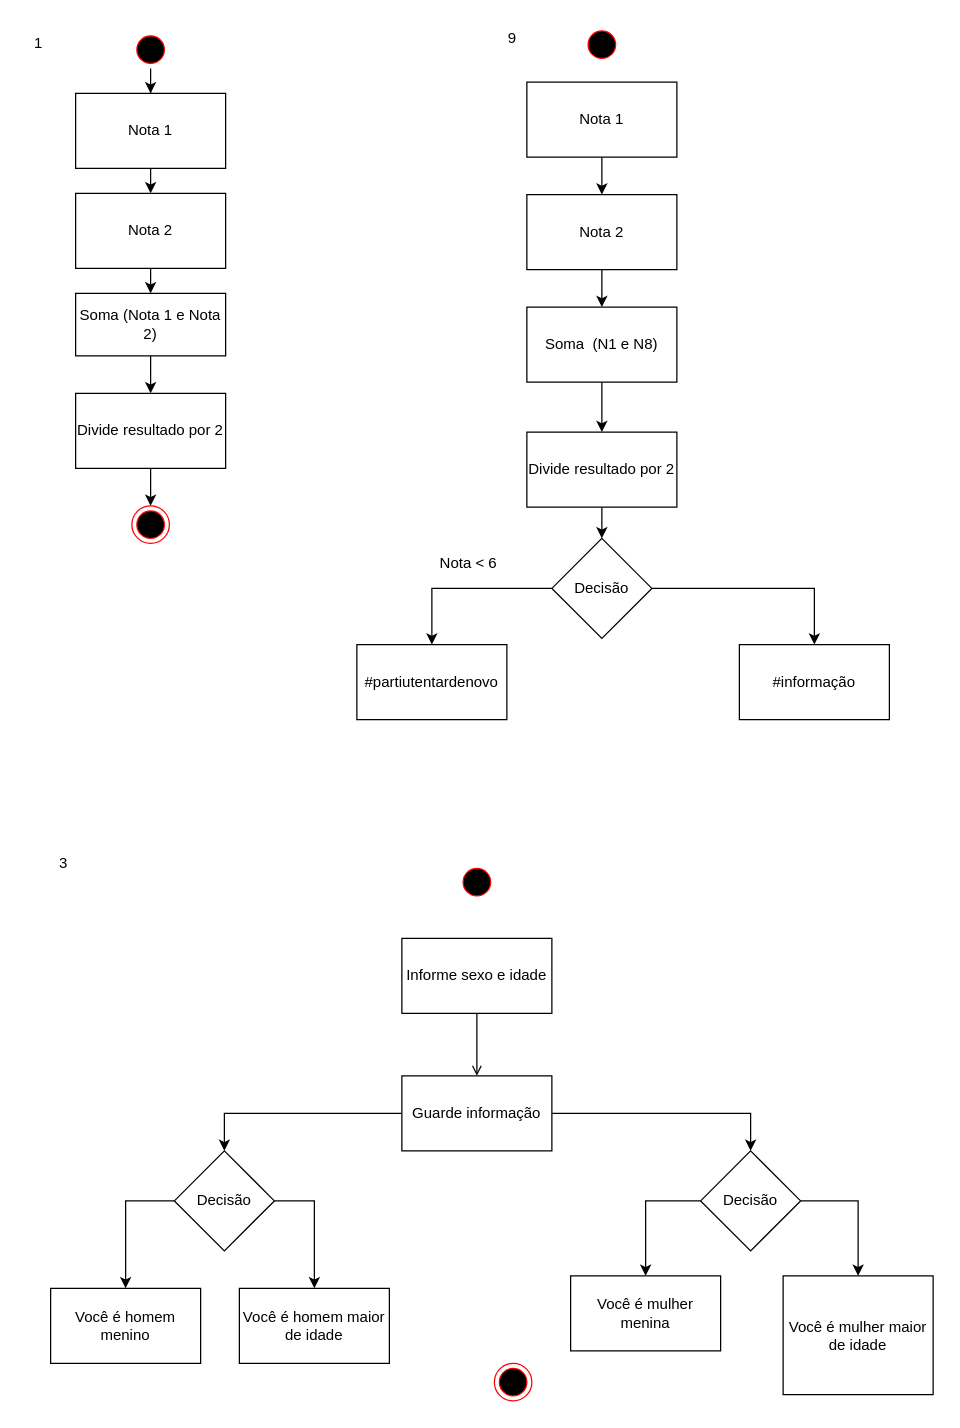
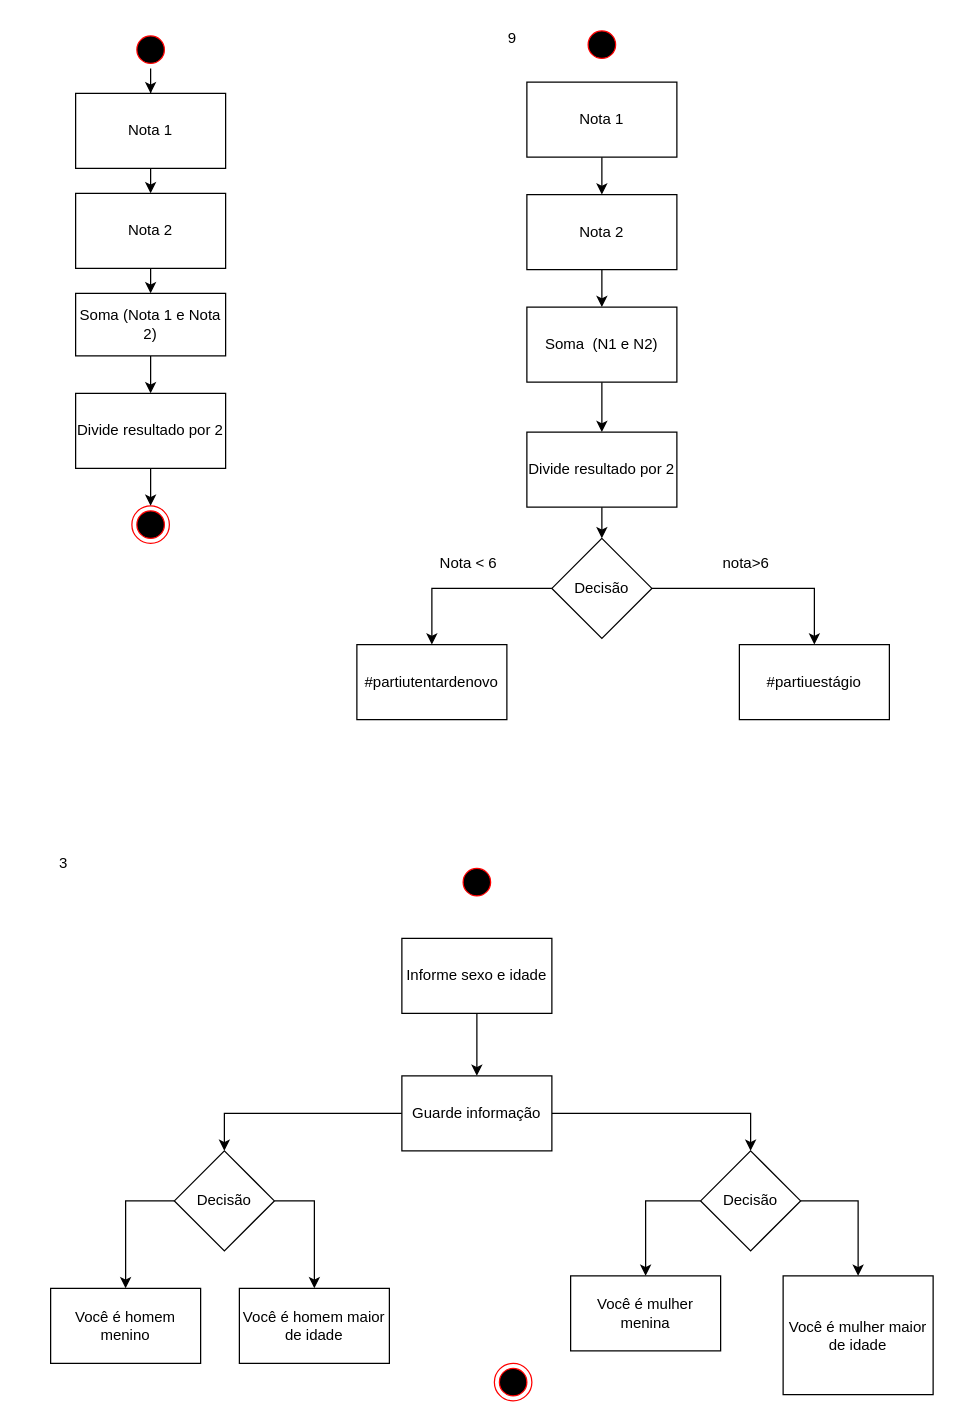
node "1": removed
node "Soma (N1 e N8)": label "Soma (N1 e N8)" -> "Soma (N1 e N2)"
node "nota>6": added
node "#informação": label "#informação" -> "#partiuestágio"
edge "Informe sexo e idade" -> "Guarde informação": arrowhead open -> classic
